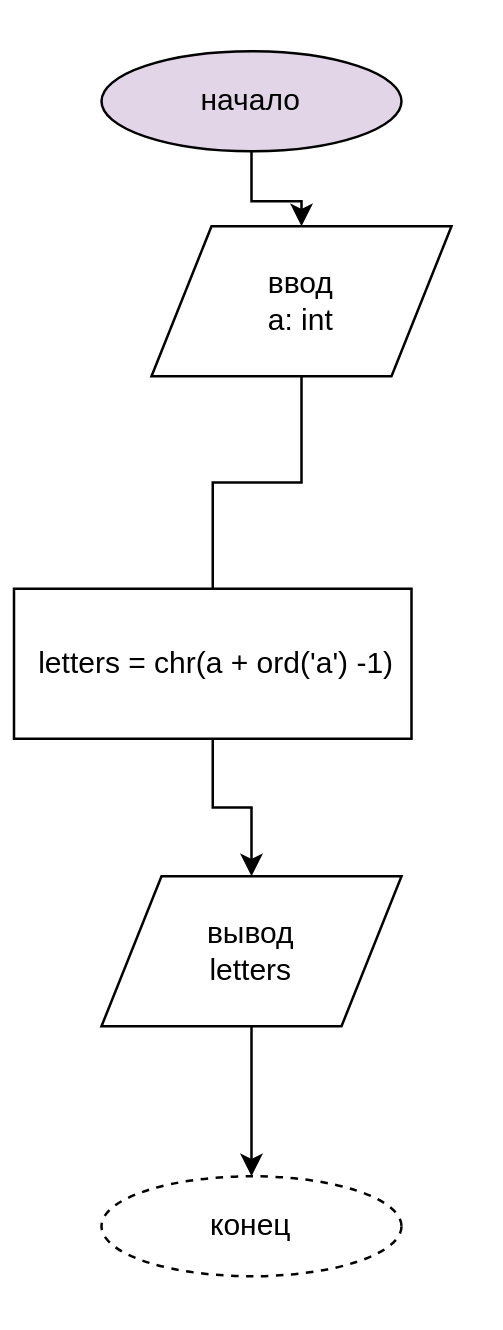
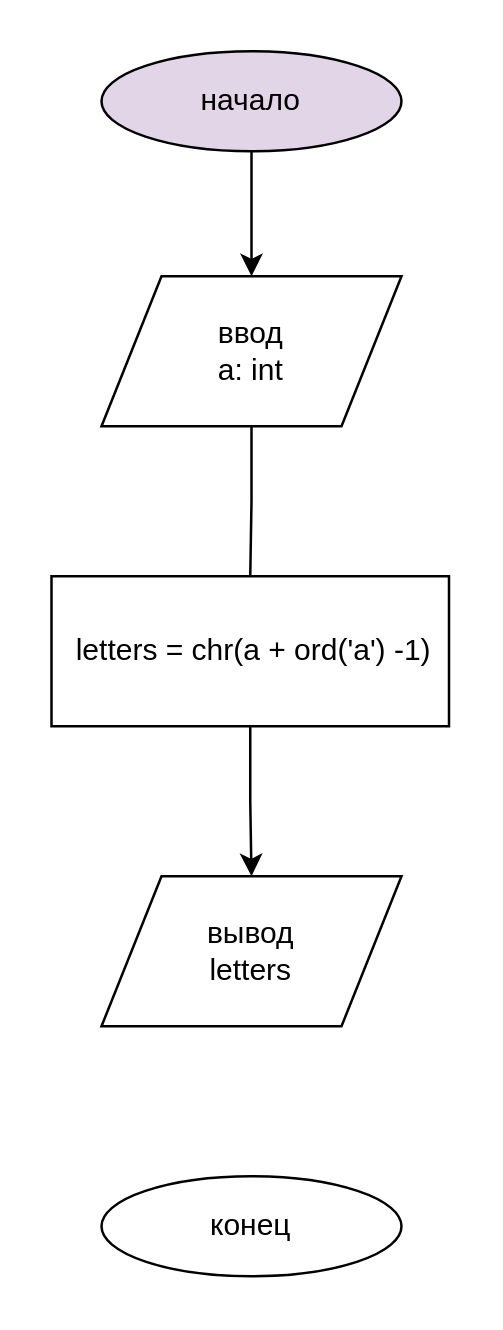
node "ввод a: int": moved (301, 301) -> (251, 351)
node "letters = chr(a + ord('a') -1)": moved (213, 664) -> (250, 651)
edge "вывод letters" -> "конец": removed
node "конец": style dashed -> solid
